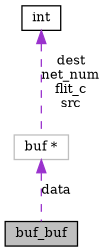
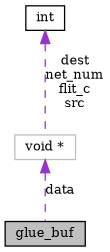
node "buf *": label "buf *" -> "void *"
node "buf_buf": label "buf_buf" -> "glue_buf"
